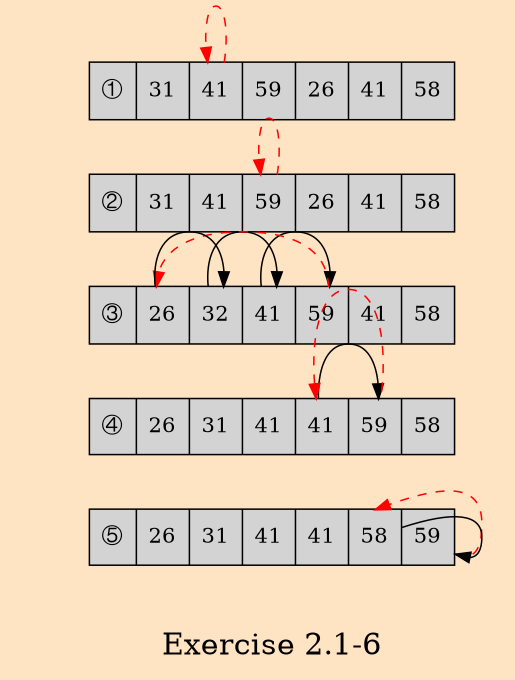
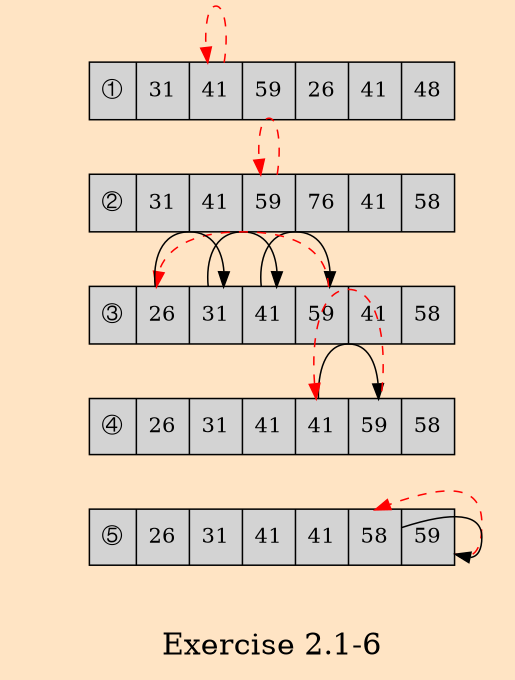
node "①": text "58" -> "48"
node "②": text "26" -> "76"
node "③": text "32" -> "31"
